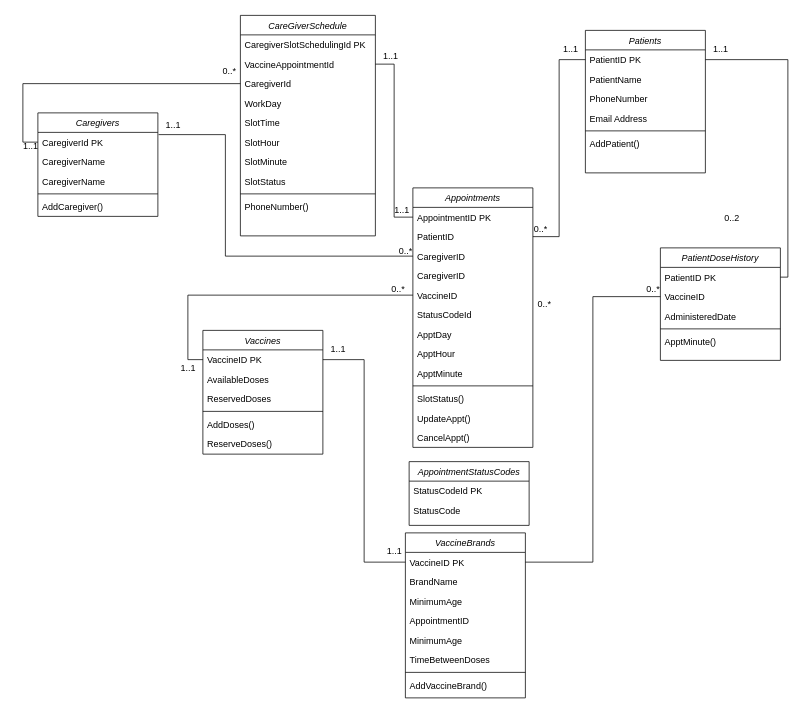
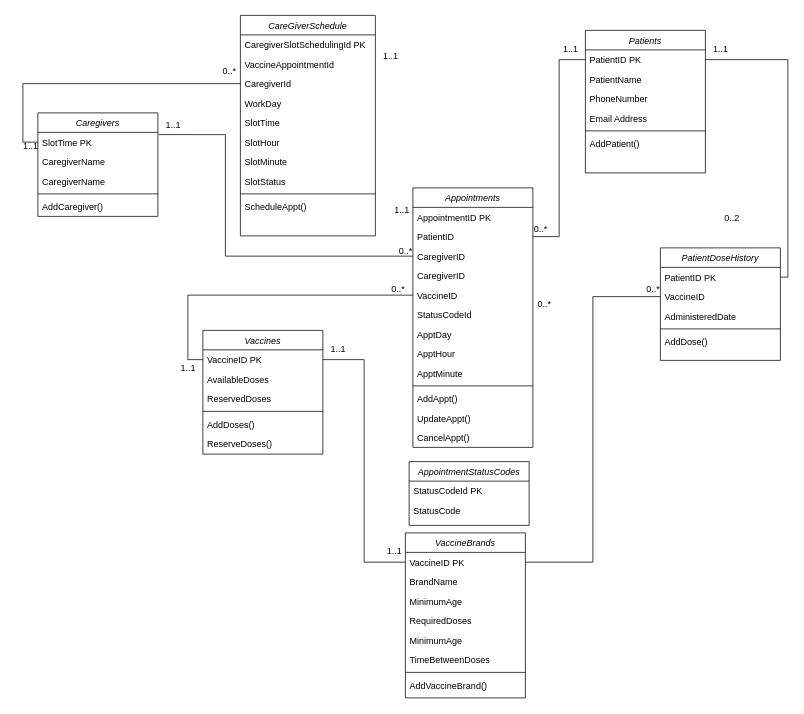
edge "VaccineAppointmentId" -- "AppointmentID PK": removed
node "CaregiverId PK": label "CaregiverId PK" -> "SlotTime PK"
node "PhoneNumber()": label "PhoneNumber()" -> "ScheduleAppt()"
node "ApptMinute()": label "ApptMinute()" -> "AddDose()"
node "SlotStatus()": label "SlotStatus()" -> "AddAppt()"
node "AppointmentID": label "AppointmentID" -> "RequiredDoses"
